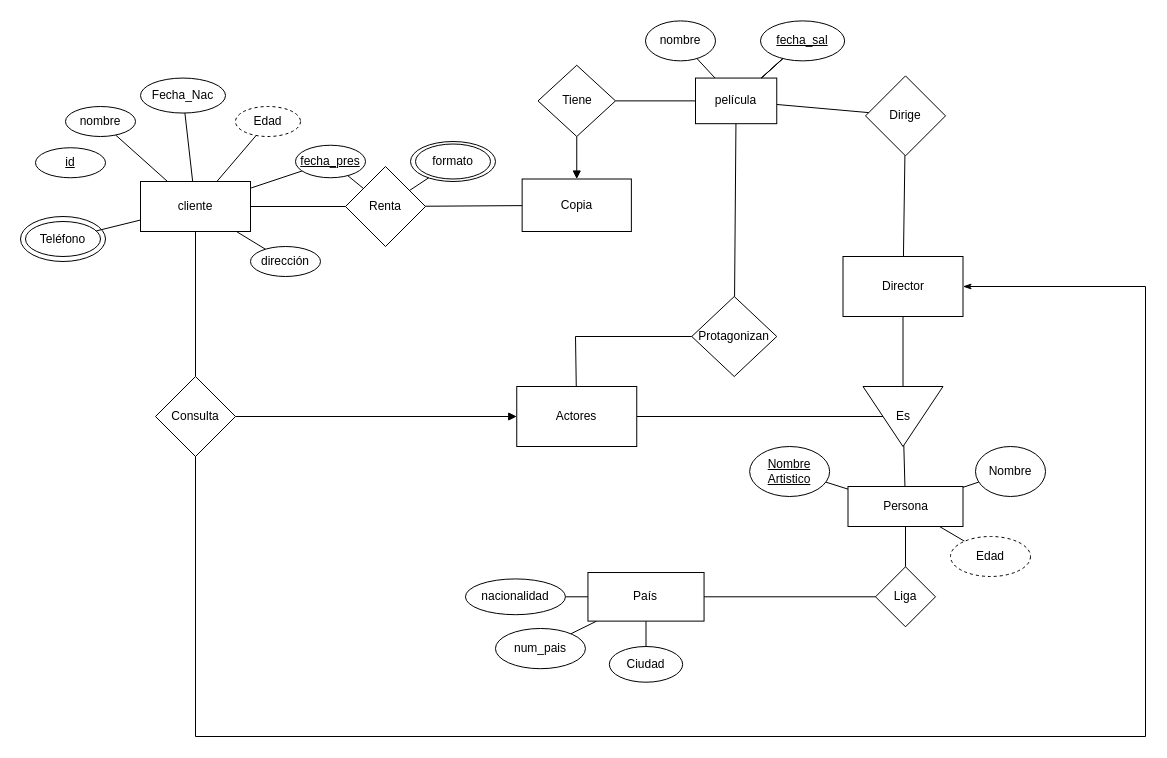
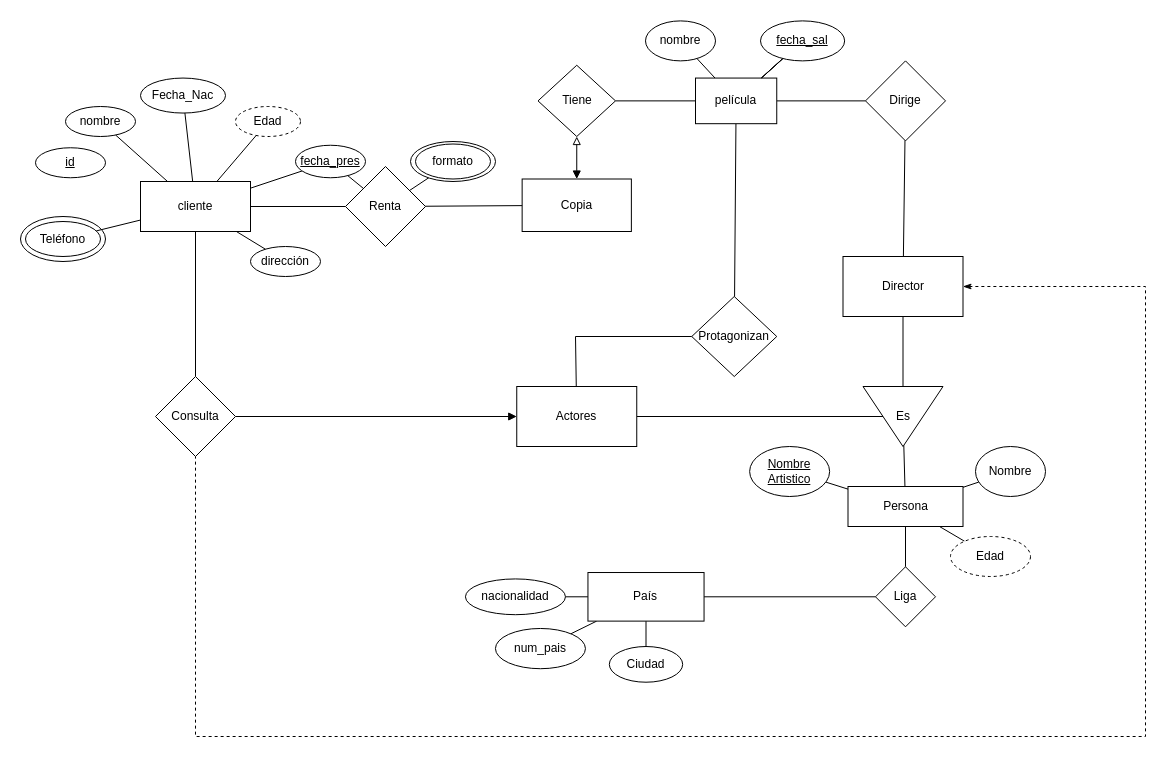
node "Dirige": moved (906, 116) -> (906, 101)
edge "Tiene" -> "Copia": arrowhead none -> block
edge "Consulta" -> "Director": style solid -> dashed
